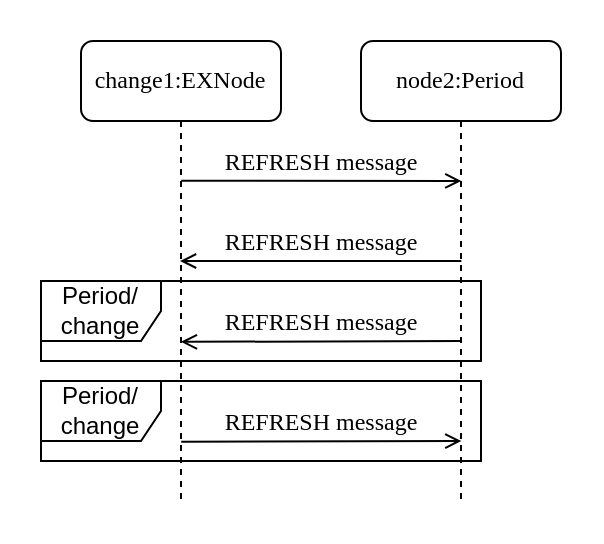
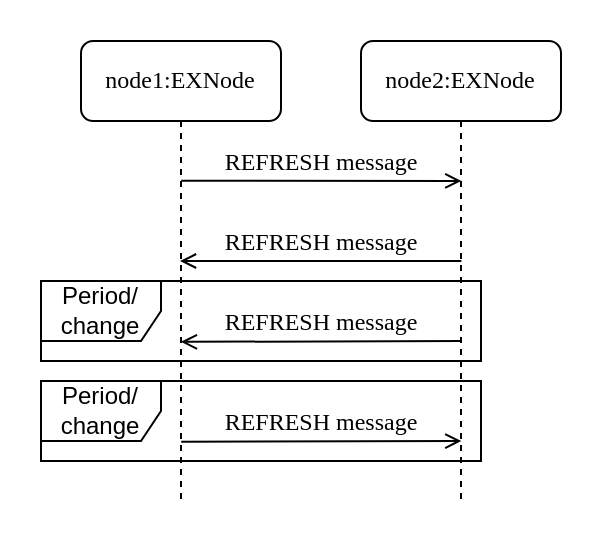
node "change1:EXNode": label "change1:EXNode" -> "node1:EXNode"
node "node2:Period": label "node2:Period" -> "node2:EXNode"
